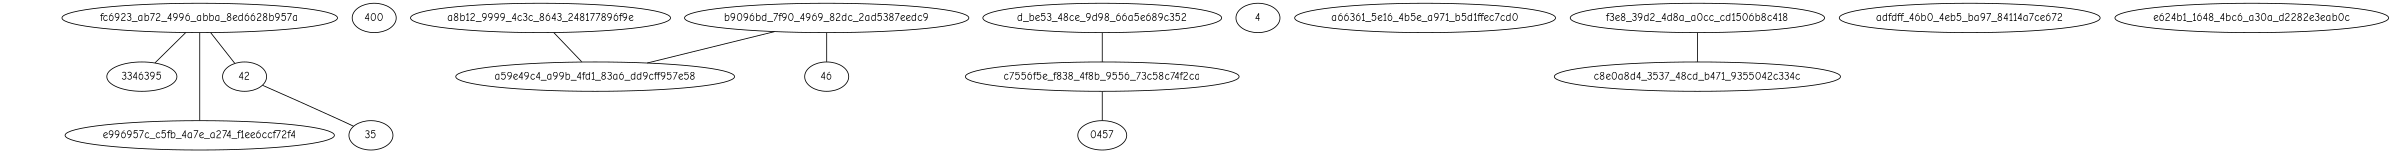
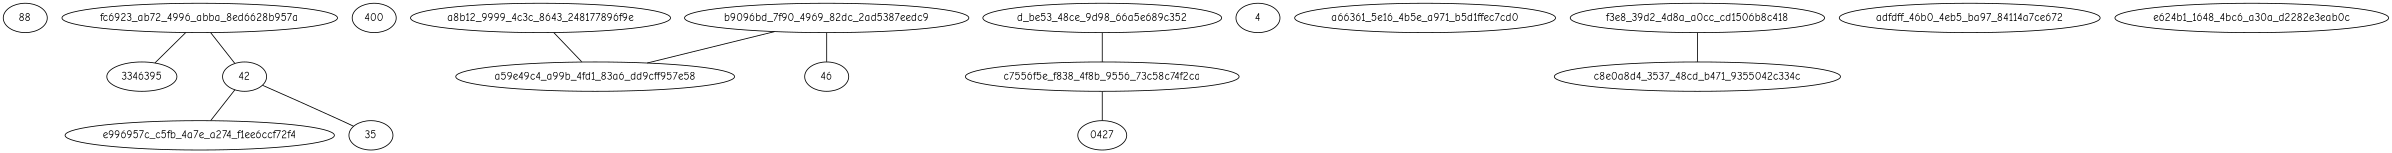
node "88": added
edge "fc6923_ab72_4996_abba_8ed6628b957a" -- "e996957c_c5fb_4a7e_a274_f1ee6ccf72f4": now "42" -- "e996957c_c5fb_4a7e_a274_f1ee6ccf72f4"
node "0457": label "0457" -> "0427"
